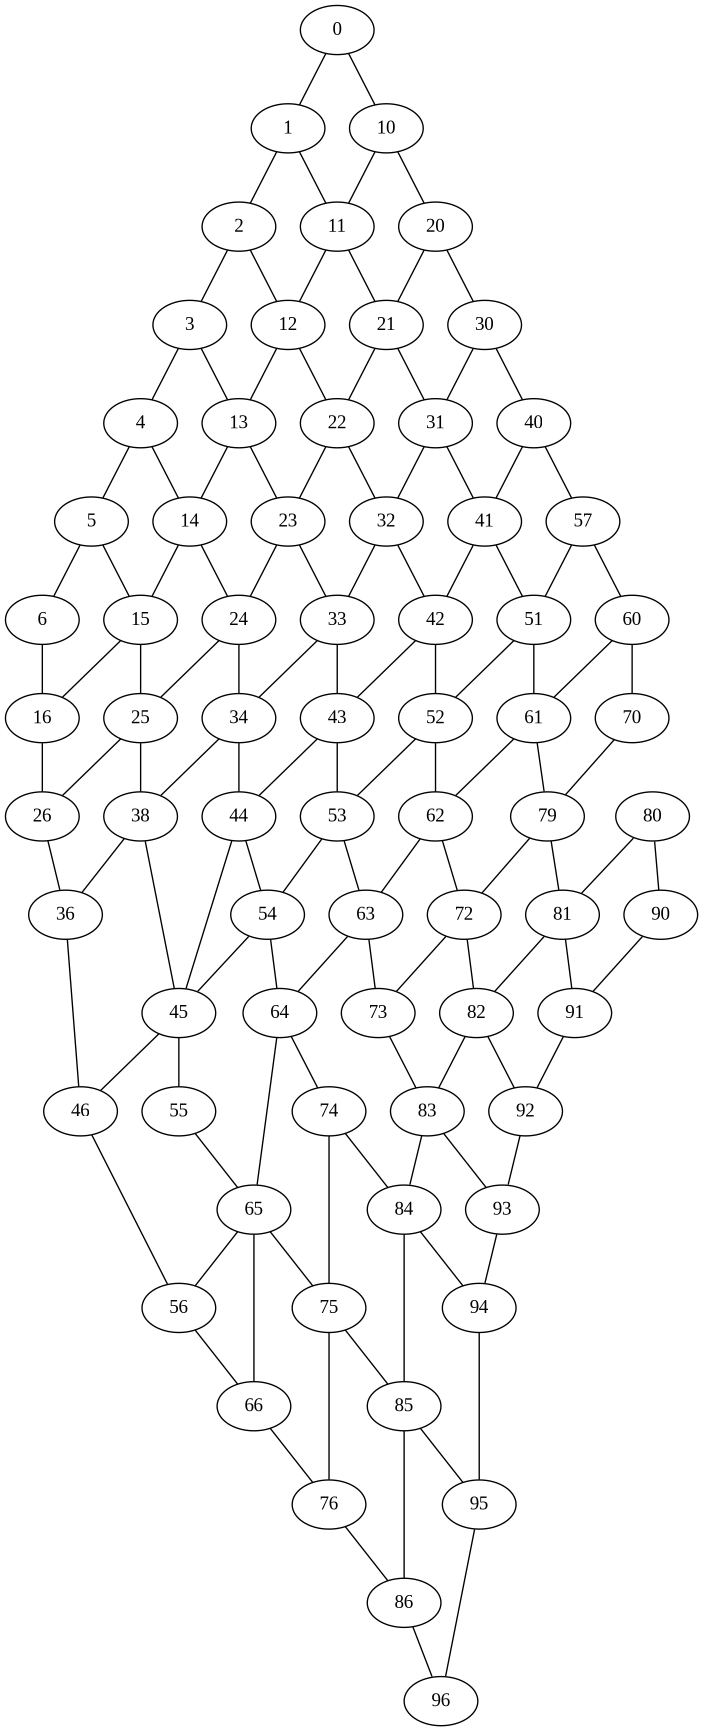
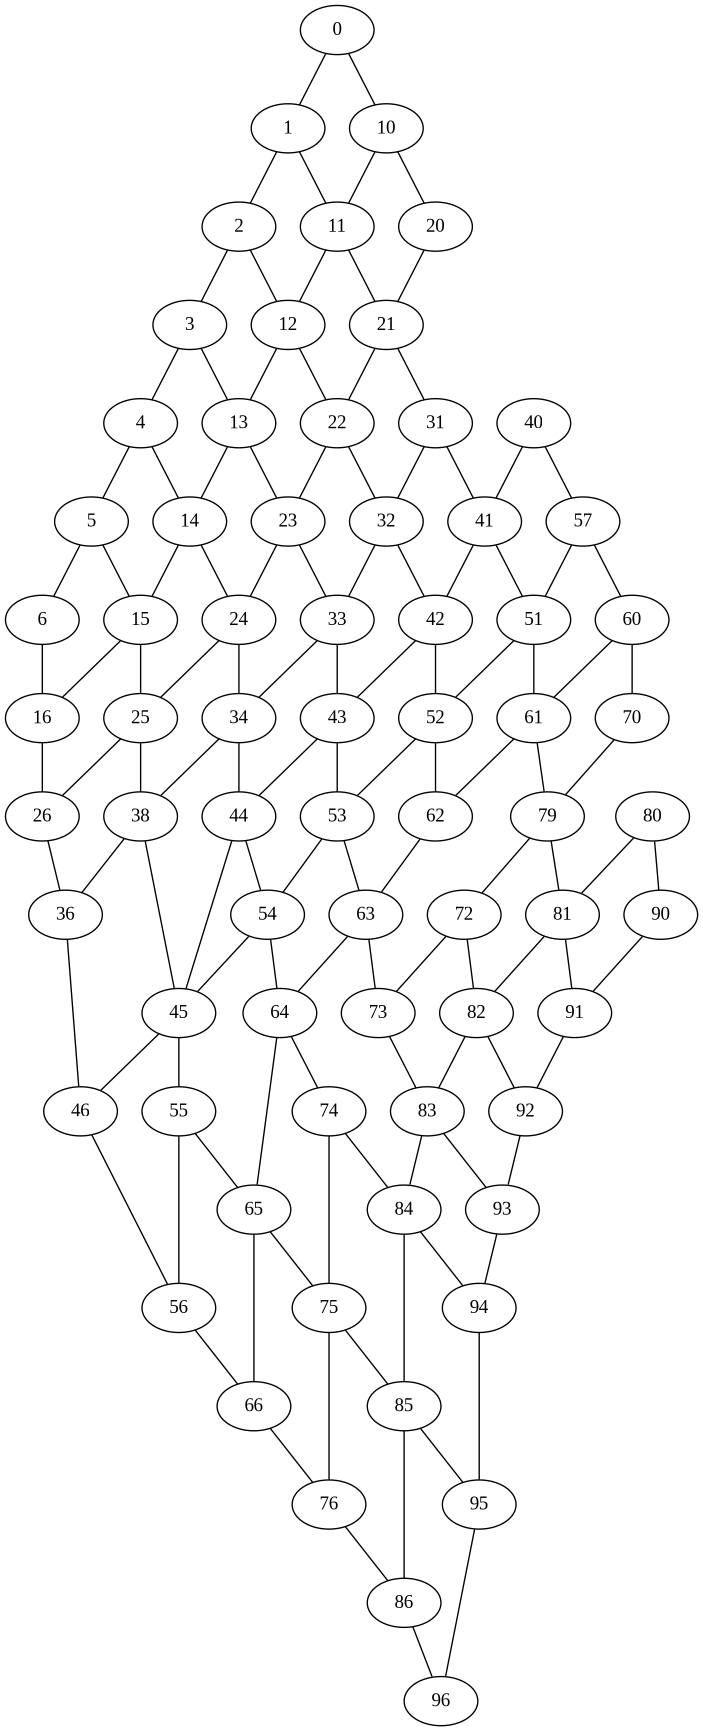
node "30": removed
edge "62" -- "72": removed
edge "65" -- "56": now "55" -- "56"
